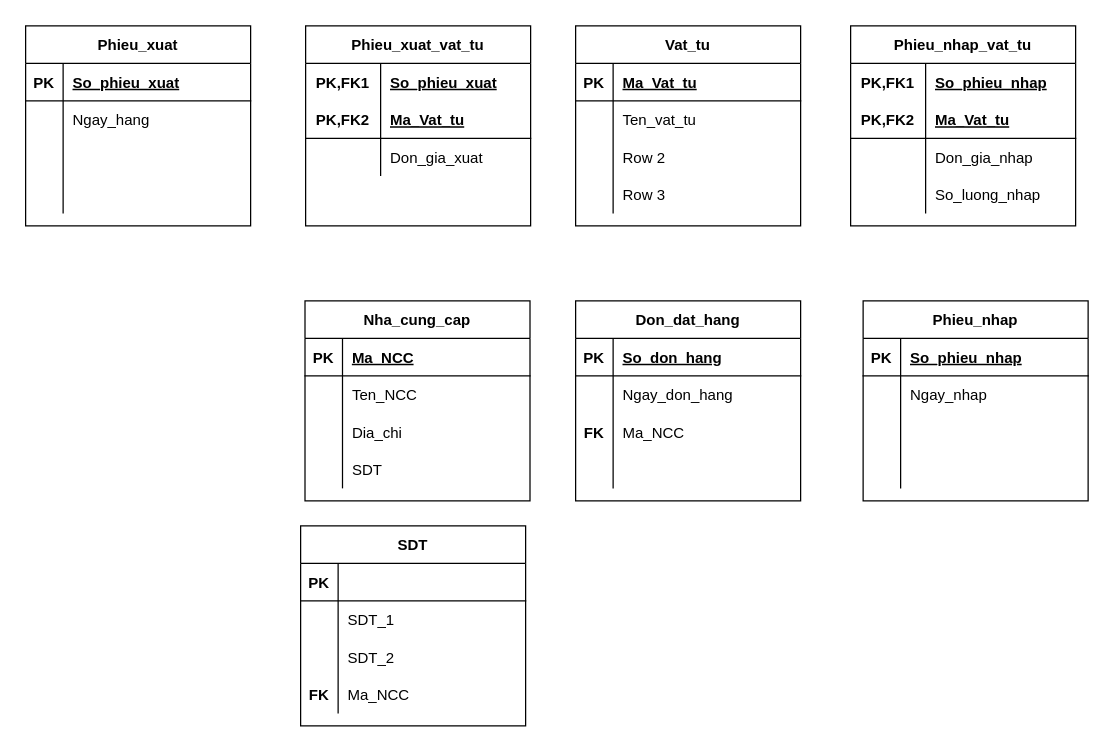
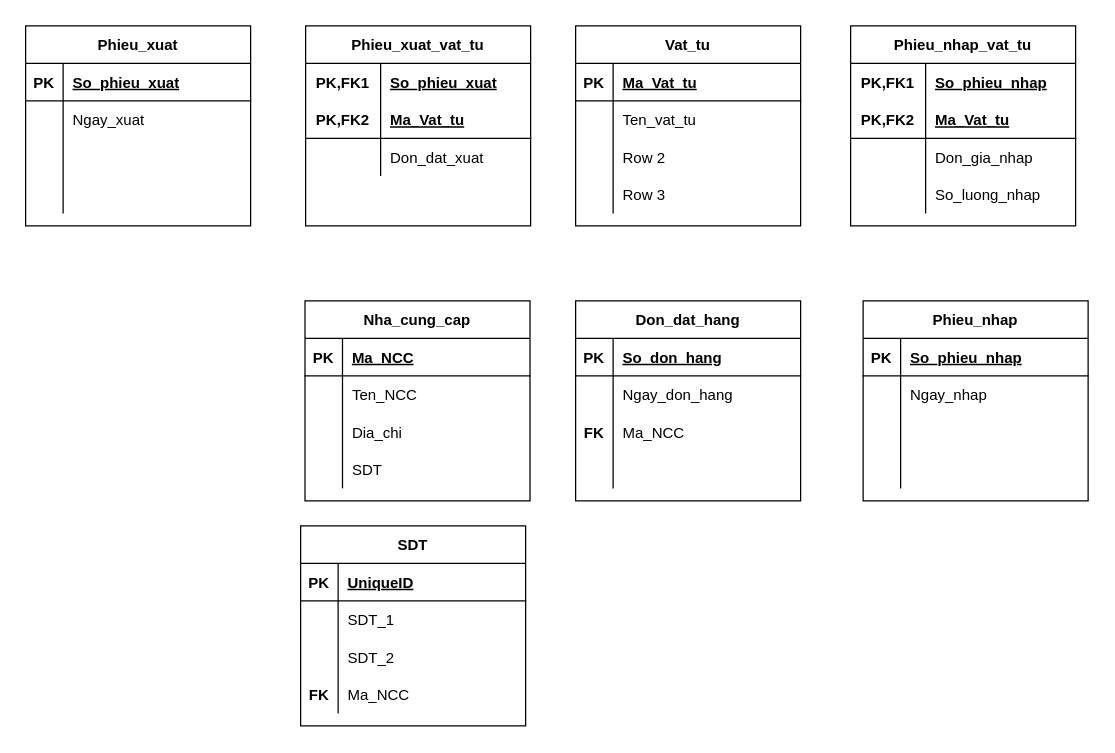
node "Ngay_hang": label "Ngay_hang" -> "Ngay_xuat"
node "Don_gia_xuat": label "Don_gia_xuat" -> "Don_dat_xuat"
node "UniqueID": added
